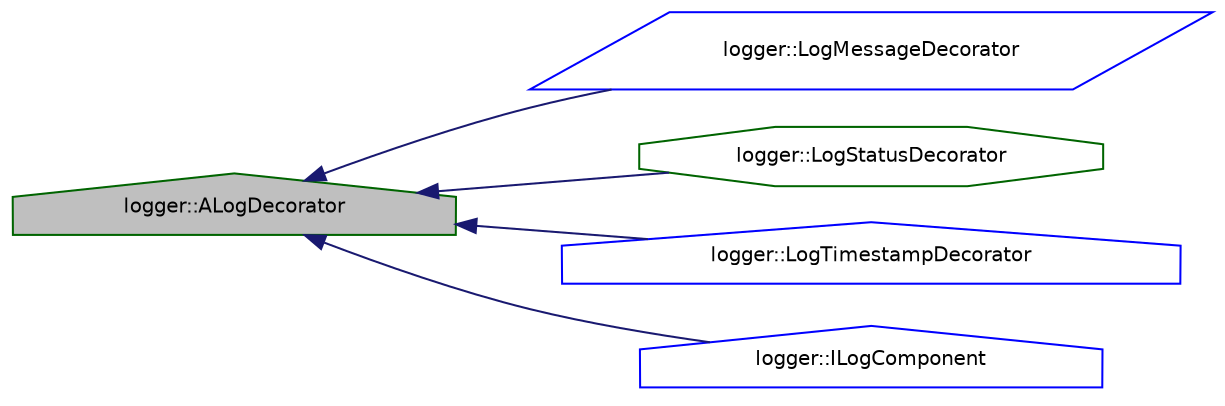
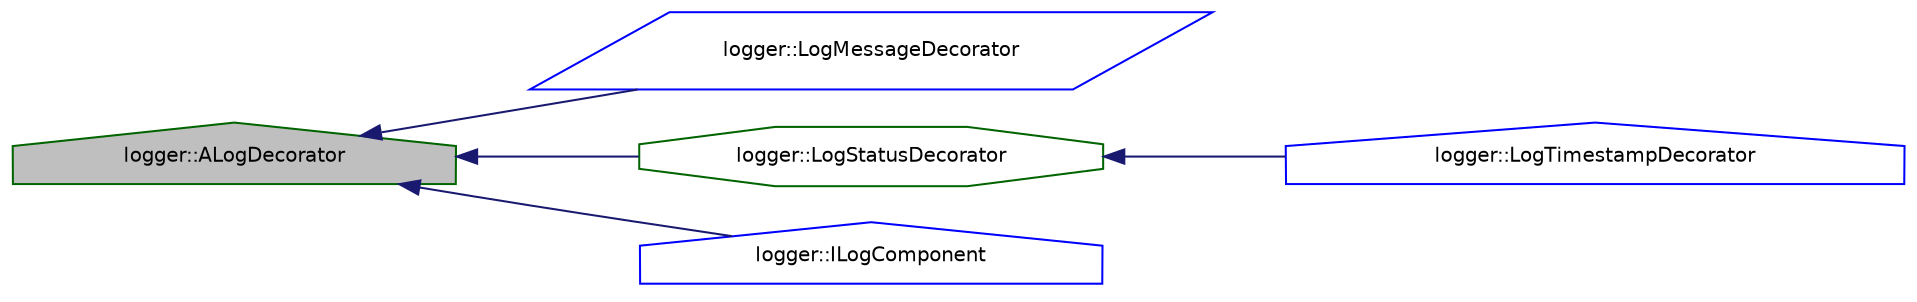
edge "logger::LogTimestampDecorator" -> "logger::ALogDecorator": now "logger::LogTimestampDecorator" -> "logger::LogStatusDecorator"
